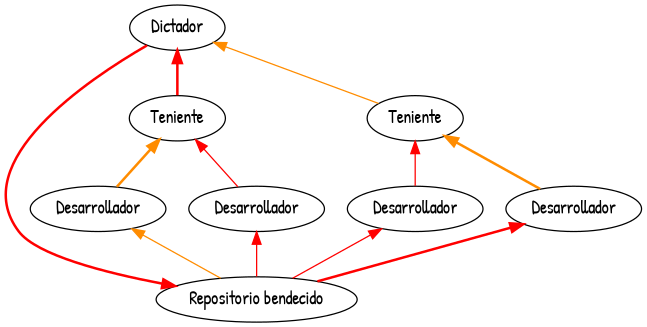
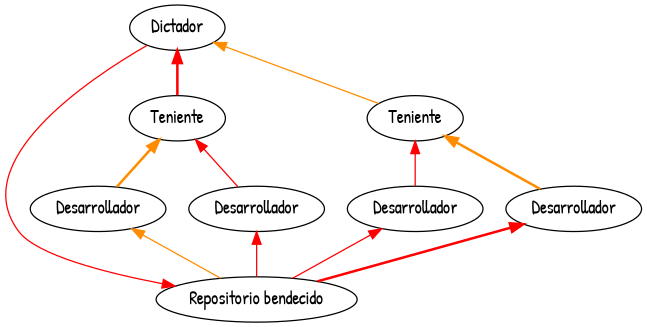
edge "Dictador" -> "Repositorio bendecido": style bold -> solid
